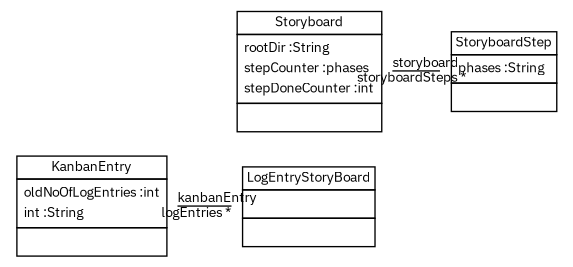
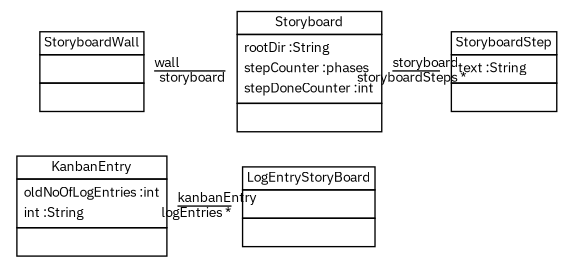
node "StoryboardStep": text "phases :String" -> "text :String"
node "StoryboardWall": added
